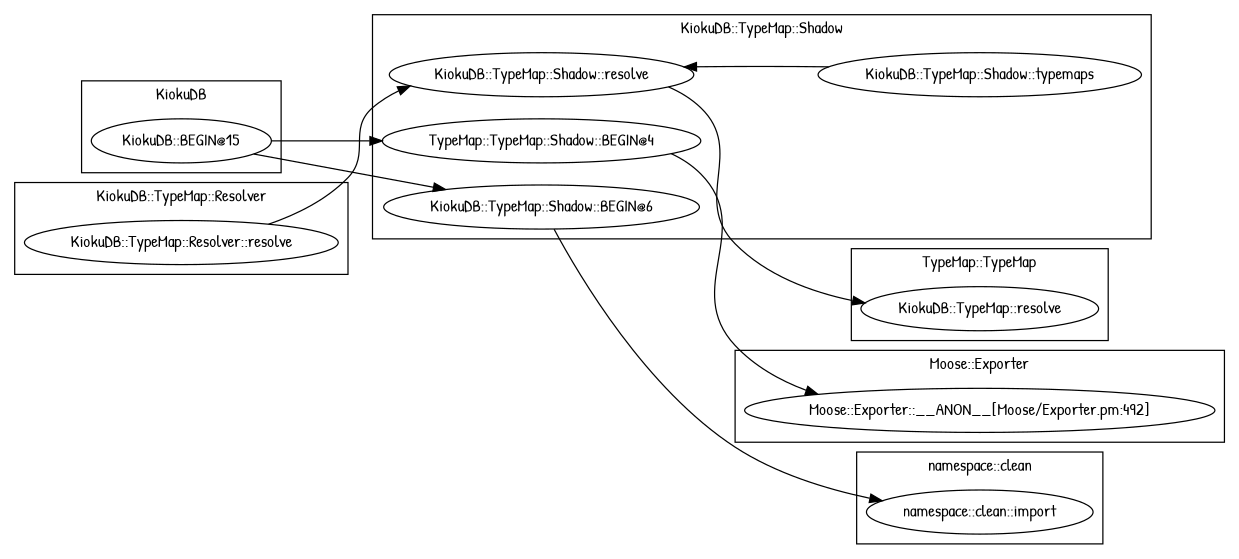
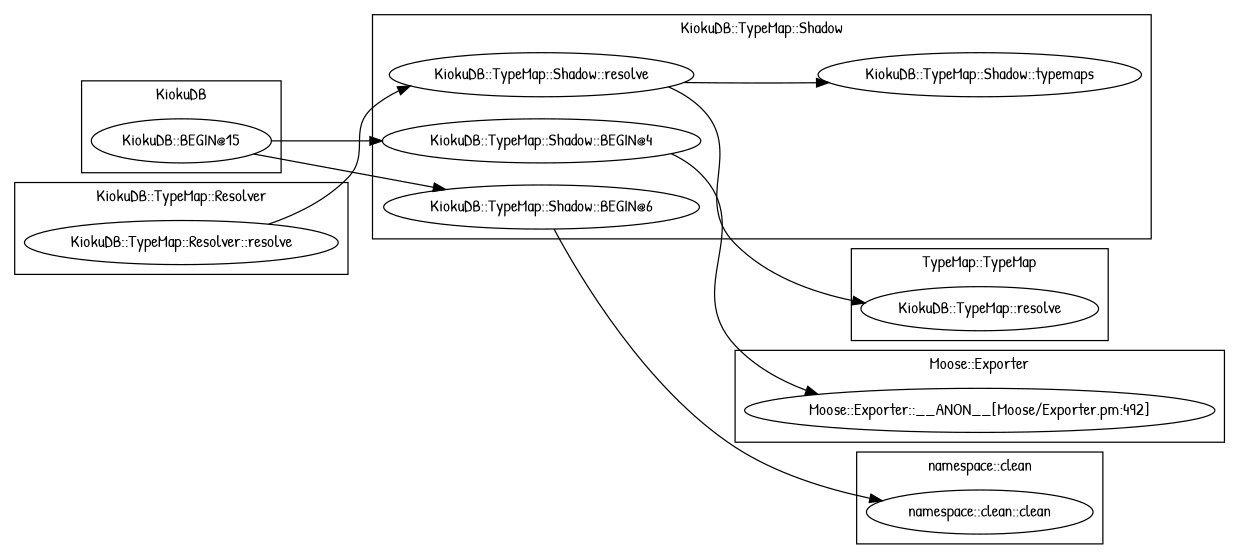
edge "KiokuDB::TypeMap::Shadow::typemaps" -> "KiokuDB::TypeMap::Shadow::resolve": reversed
node "TypeMap::TypeMap::Shadow::BEGIN@4": label "TypeMap::TypeMap::Shadow::BEGIN@4" -> "KiokuDB::TypeMap::Shadow::BEGIN@4"
node "namespace::clean::import": label "namespace::clean::import" -> "namespace::clean::clean"
